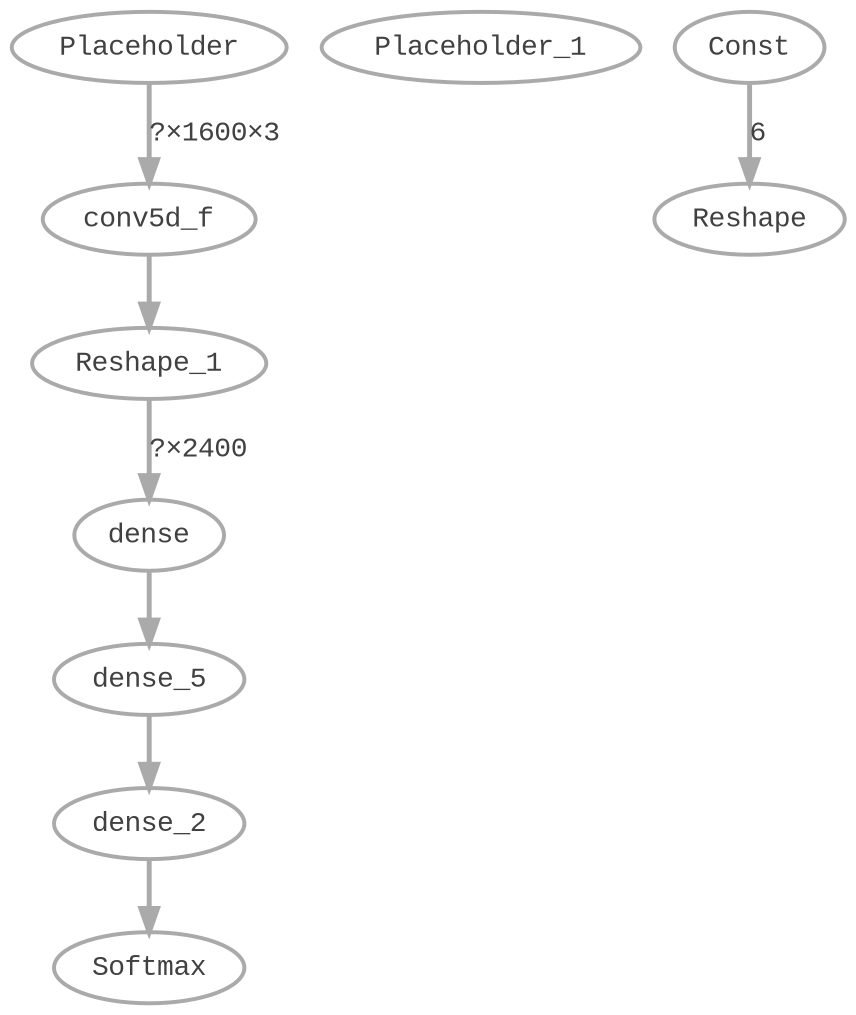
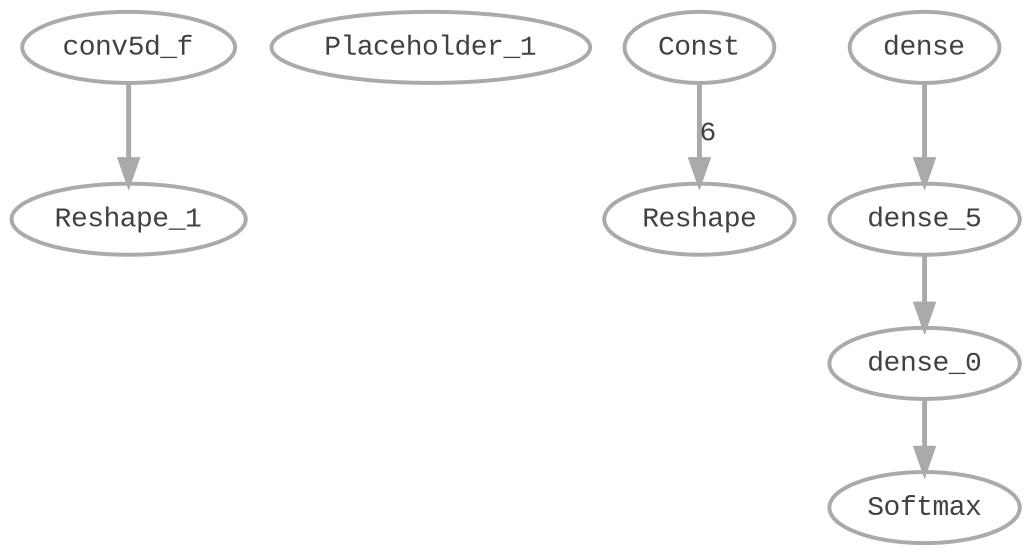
node "Placeholder": removed
edge "Reshape_1" -> "dense": removed, label "?×2400"
node "dense_2": label "dense_2" -> "dense_0"
